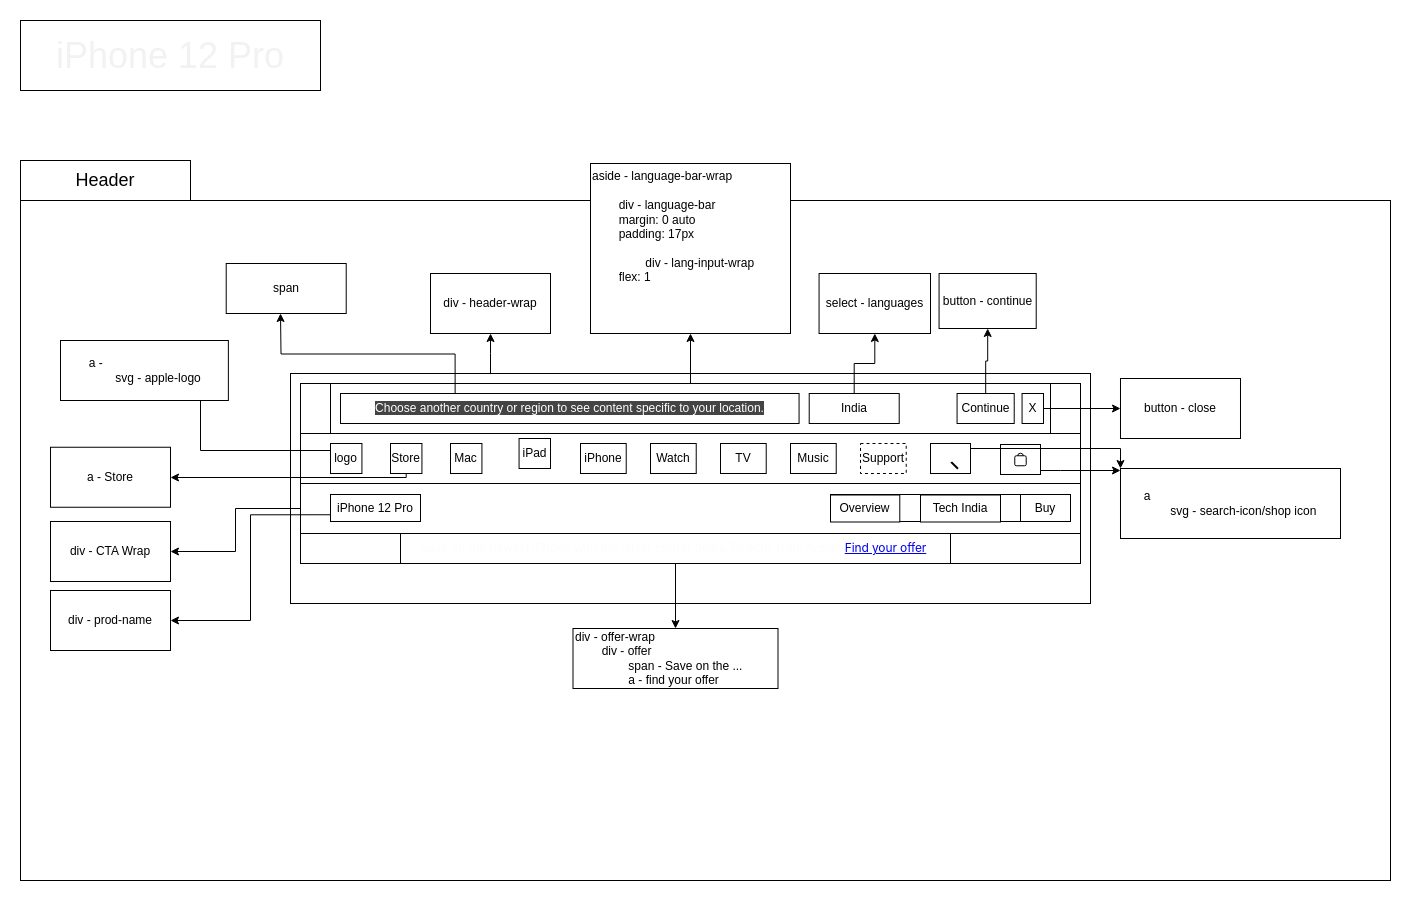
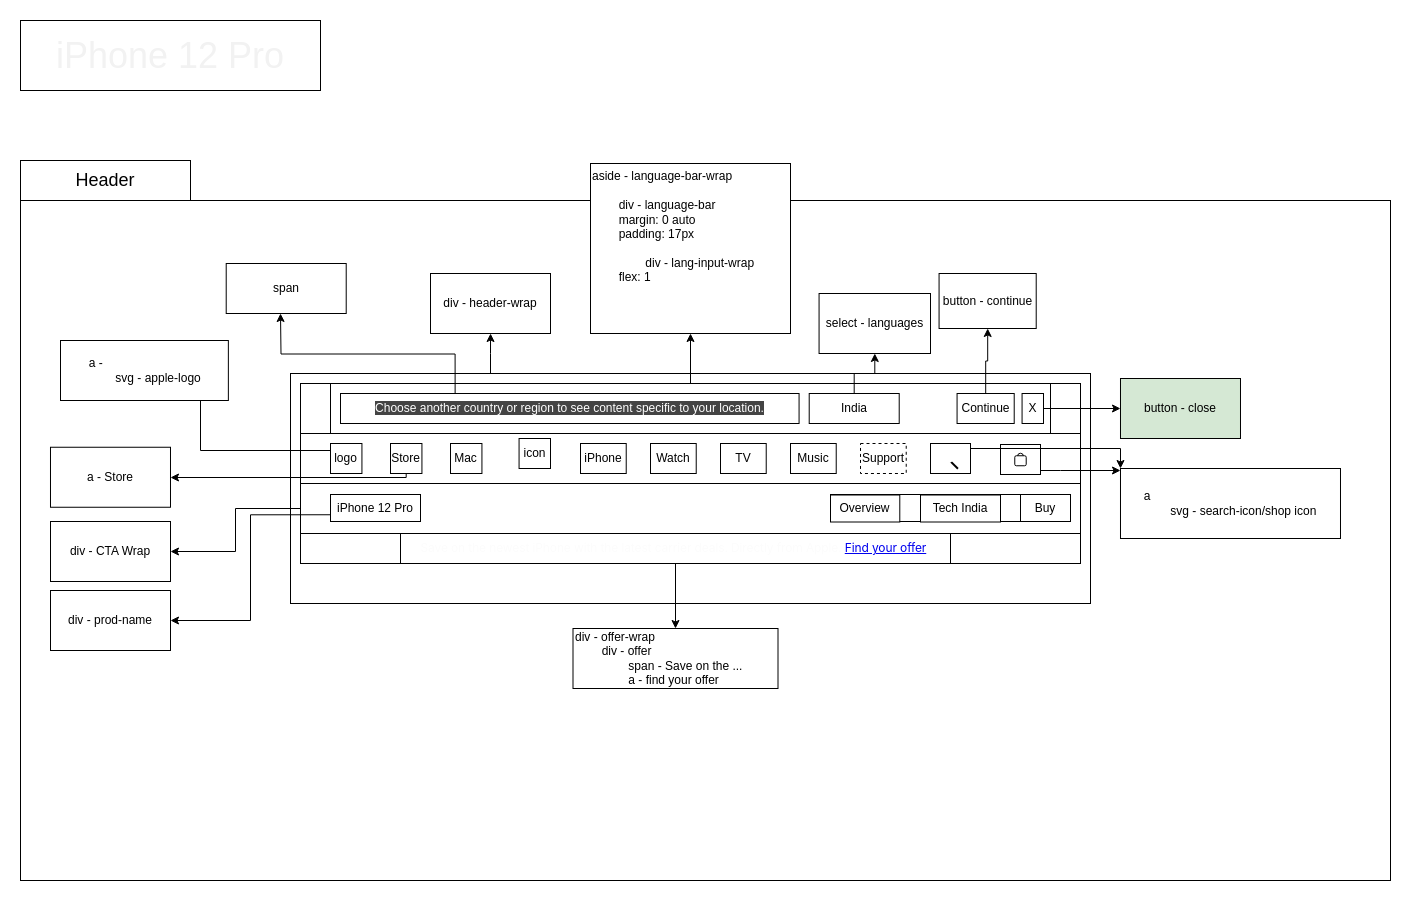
node "select - languages": moved (875, 304) -> (875, 324)
node "button - close": fillcolor #ffffff -> #d5e8d4
node "iPad": label "iPad" -> "icon"
